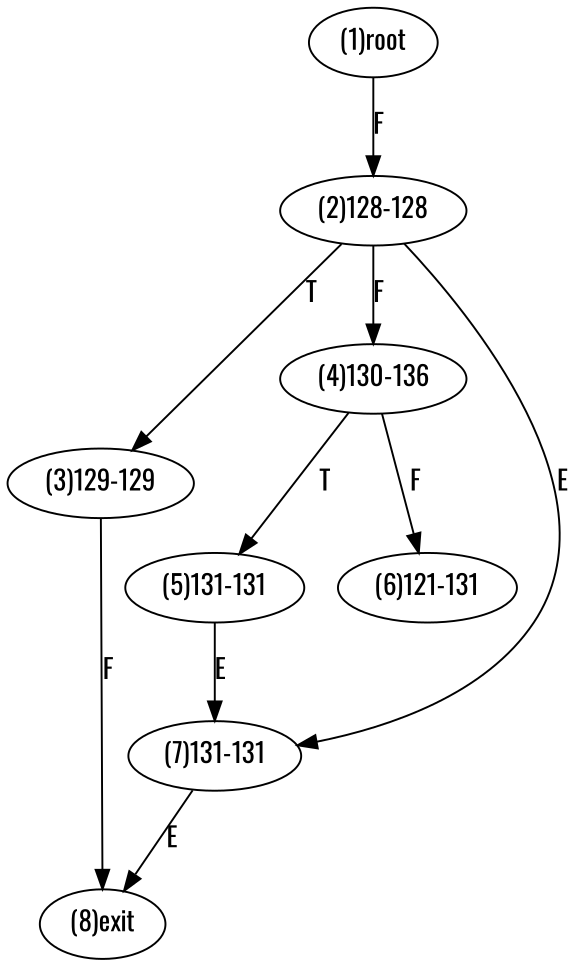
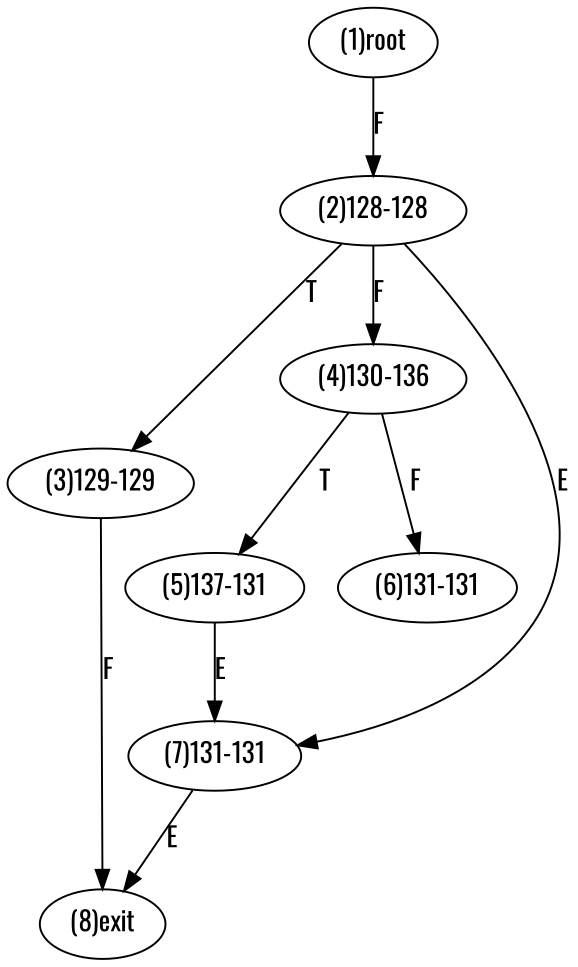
node "(5)131-131": label "(5)131-131" -> "(5)137-131"
node "(6)121-131": label "(6)121-131" -> "(6)131-131"
